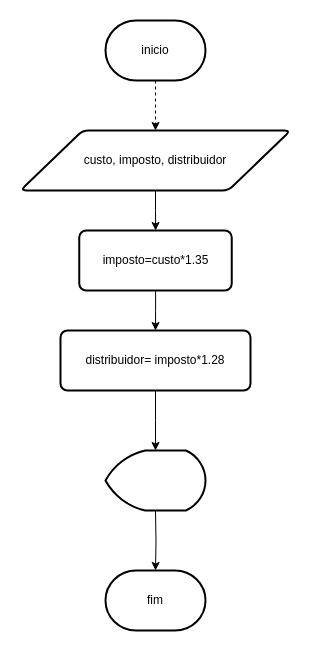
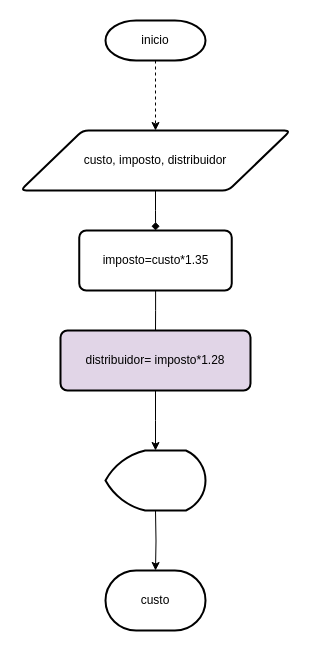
node "inicio": size 100x60 -> 100x40
edge "custo, imposto, distribuidor" -> "imposto=custo*1.35": arrowhead classic -> diamond
edge "imposto=custo*1.35" -> "distribuidor= imposto*1.28": arrowhead classic -> none
node "distribuidor= imposto*1.28": fillcolor #ffffff -> #e1d5e7
node "fim": label "fim" -> "custo"
